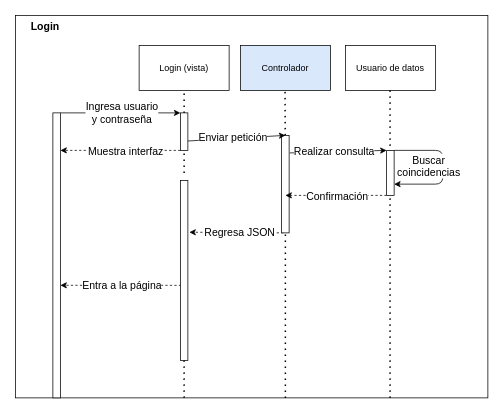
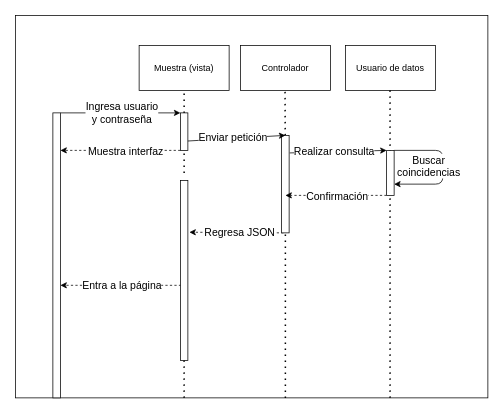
node "Login": removed
node "Login (vista)": label "Login (vista)" -> "Muestra (vista)"
node "Controlador": fillcolor #dae8fc -> #ffffff
